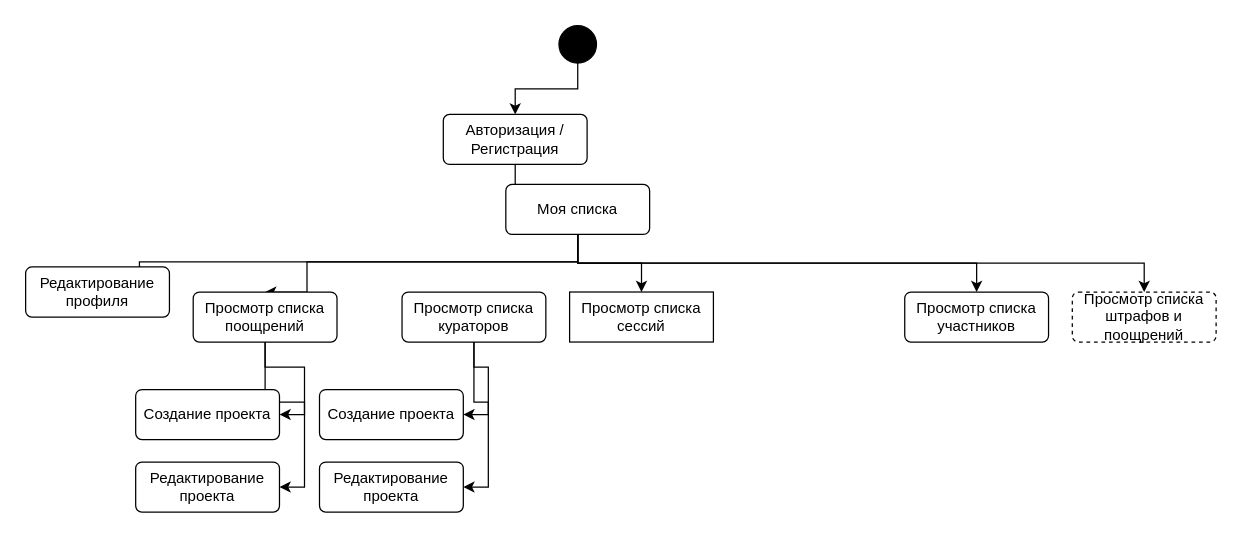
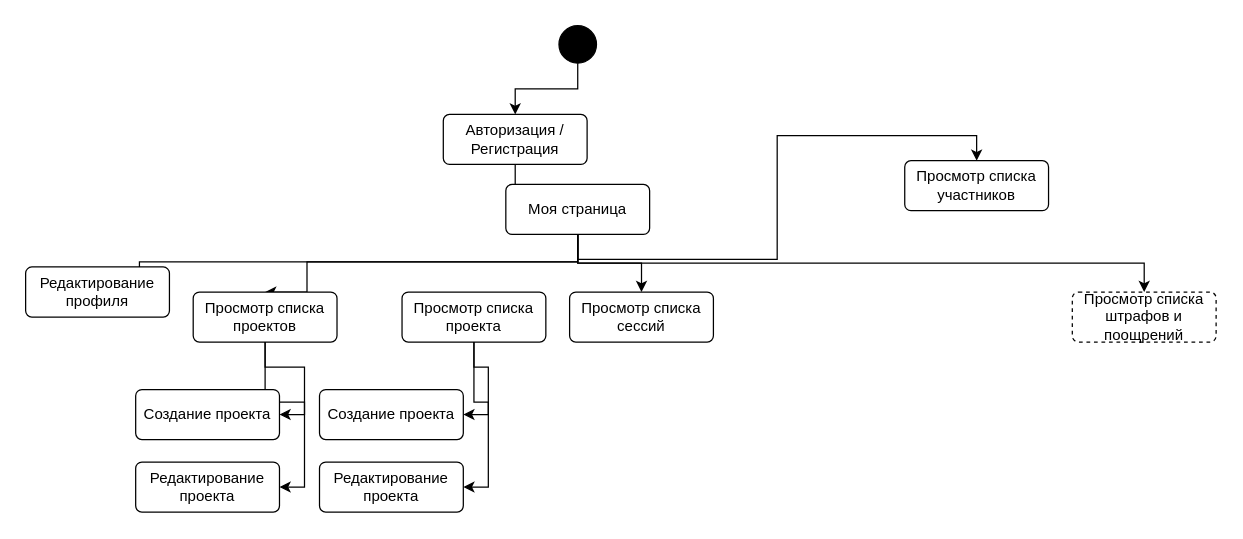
node "Моя списка": label "Моя списка" -> "Моя страница"
node "Просмотр списка поощрений": label "Просмотр списка поощрений" -> "Просмотр списка проектов"
node "Просмотр списка кураторов": label "Просмотр списка кураторов" -> "Просмотр списка проекта"
node "Просмотр списка сессий": shape rectangle -> rounded rectangle
node "Просмотр списка участников": moved (976, 317) -> (976, 186)
